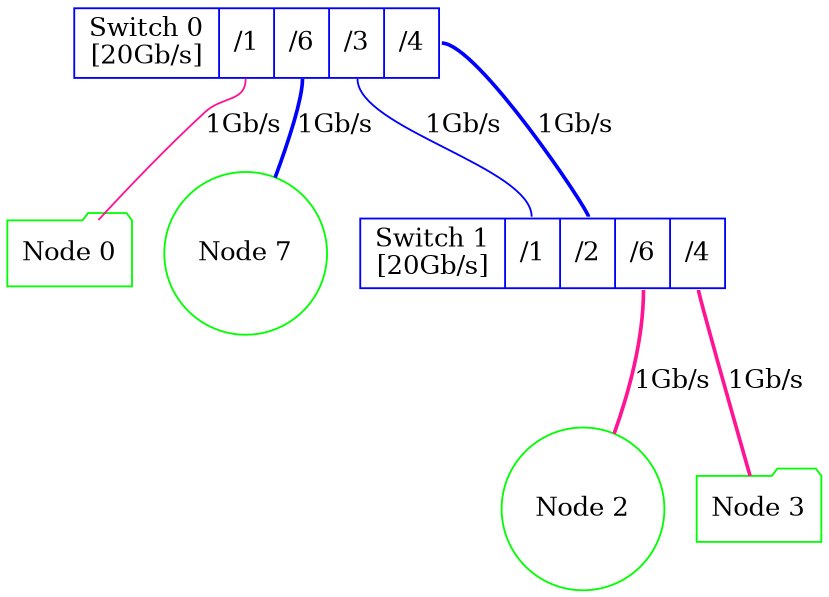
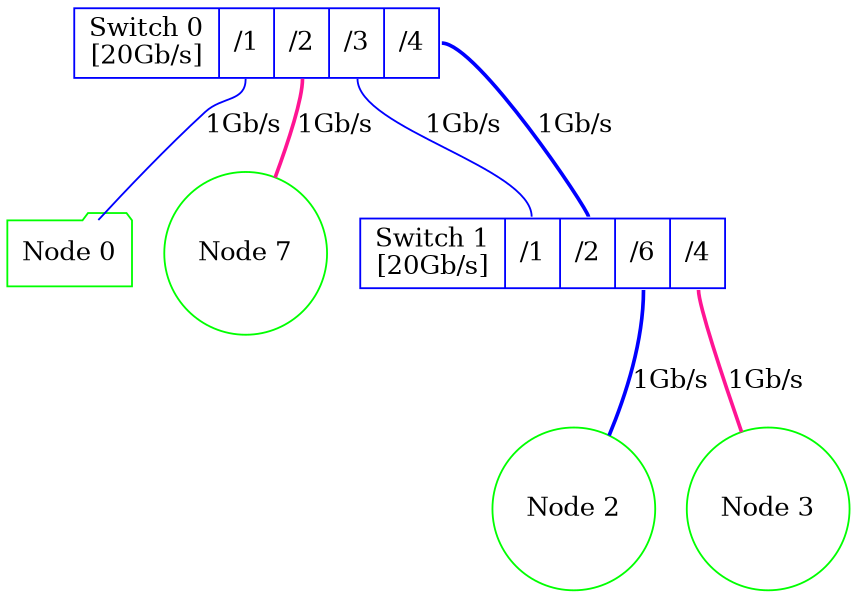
node "Switch 0": text "/6" -> "/2"
edge "Switch 0" -- "Node 7": color blue -> deeppink
edge "Switch 0" -- "Node 0": color deeppink -> blue
edge "Switch 1" -- "Node 2": color deeppink -> blue
node "Node 3": shape folder -> circle
